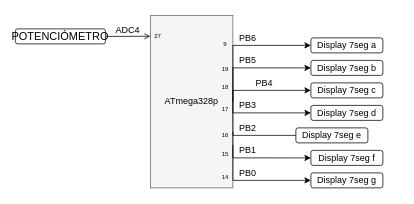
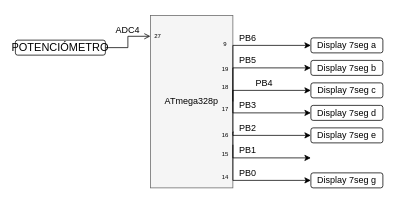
node "POTENCIÓMETRO": moved (60, 36) -> (60, 48)
node "Display 7seg e": moved (332, 135) -> (347, 135)
node "Display 7seg f": removed
